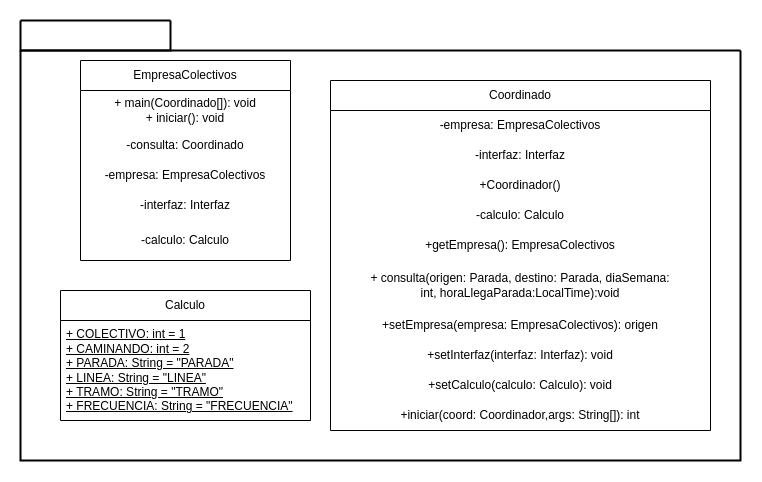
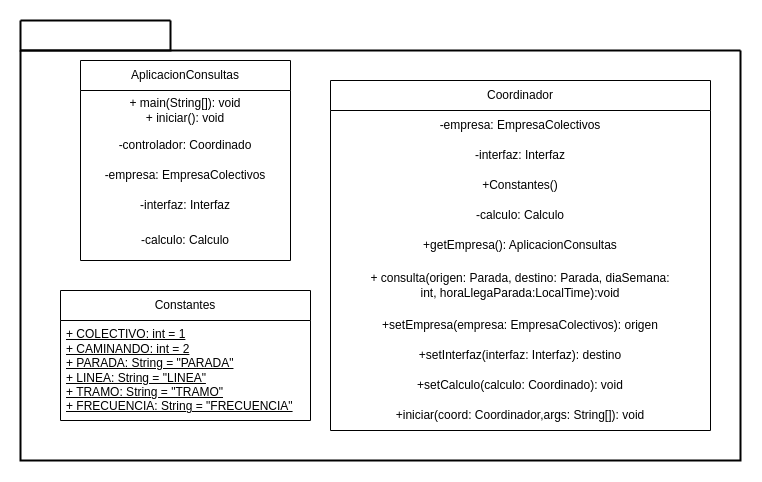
node "EmpresaColectivos": label "EmpresaColectivos" -> "AplicacionConsultas"
node "Coordinado": label "Coordinado" -> "Coordinador"
node "+ main(Coordinado[]): void + iniciar(): void": label "+ main(Coordinado[]): void + iniciar(): void" -> "+ main(String[]): void + iniciar(): void"
node "-consulta: Coordinado": label "-consulta: Coordinado" -> "-controlador: Coordinado"
node "+Coordinador()": label "+Coordinador()" -> "+Constantes()"
node "+getEmpresa(): EmpresaColectivos": label "+getEmpresa(): EmpresaColectivos" -> "+getEmpresa(): AplicacionConsultas"
node "Calculo": label "Calculo" -> "Constantes"
node "+setInterfaz(interfaz: Interfaz): void": label "+setInterfaz(interfaz: Interfaz): void" -> "+setInterfaz(interfaz: Interfaz): destino"
node "+setCalculo(calculo: Calculo): void": label "+setCalculo(calculo: Calculo): void" -> "+setCalculo(calculo: Coordinado): void"
node "+iniciar(coord: Coordinador,args: String[]): int": label "+iniciar(coord: Coordinador,args: String[]): int" -> "+iniciar(coord: Coordinador,args: String[]): void"
